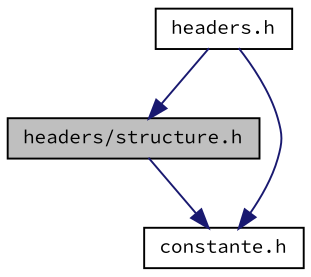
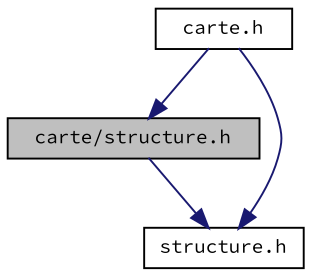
node "headers.h": label "headers.h" -> "carte.h"
node "headers/structure.h": label "headers/structure.h" -> "carte/structure.h"
node "constante.h": label "constante.h" -> "structure.h"
